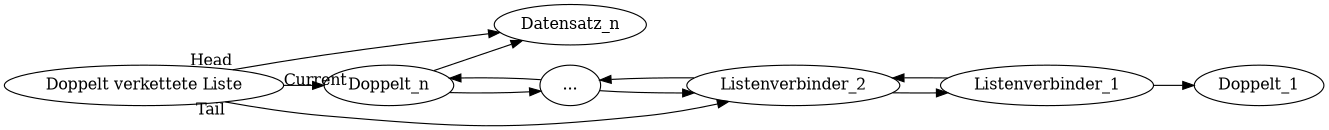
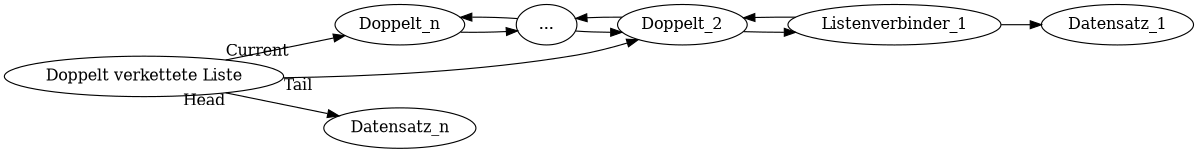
edge "Doppelt_n" -> "Datensatz_n": removed
node "Listenverbinder_2": label "Listenverbinder_2" -> "Doppelt_2"
node "Doppelt_1": label "Doppelt_1" -> "Datensatz_1"
